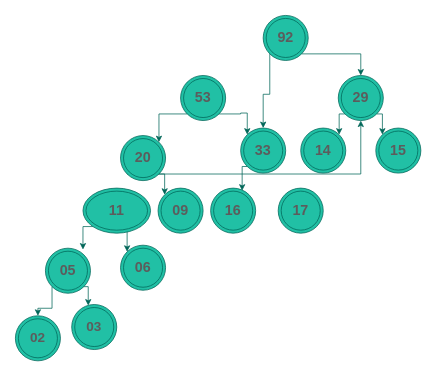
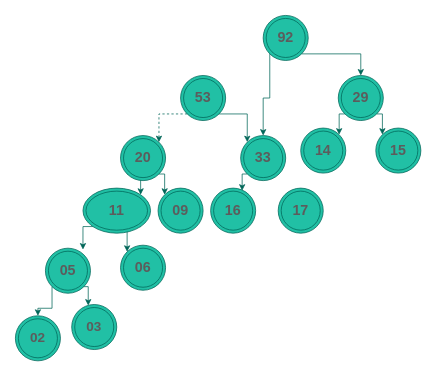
edge "53" -> "20": style solid -> dashed
node "33": moved (263, 150) -> (263, 158)
edge "20" -> "29": now "20" -> "11"
